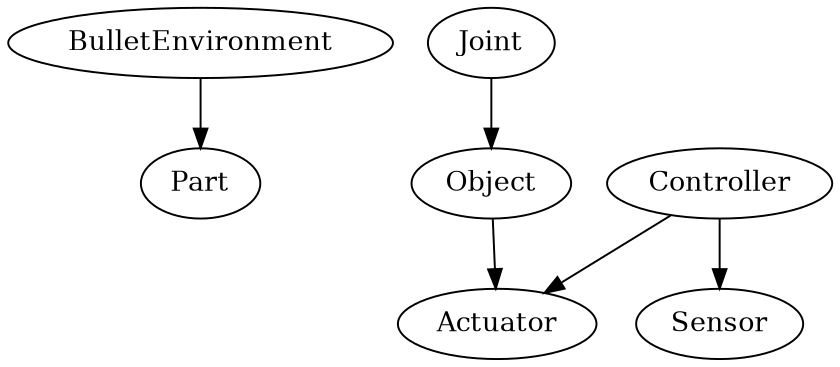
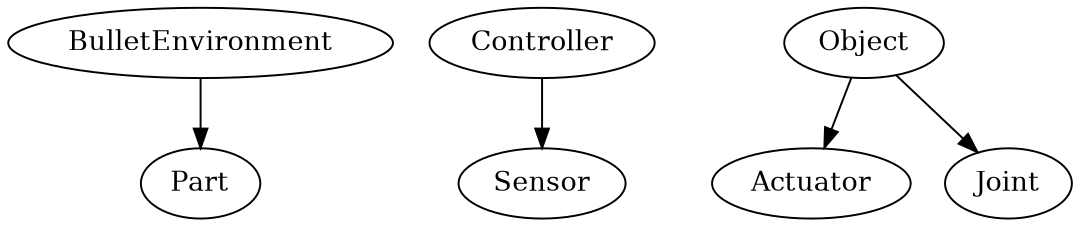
edge "Joint" -> "Object": reversed
edge "Controller" -> "Actuator": removed
